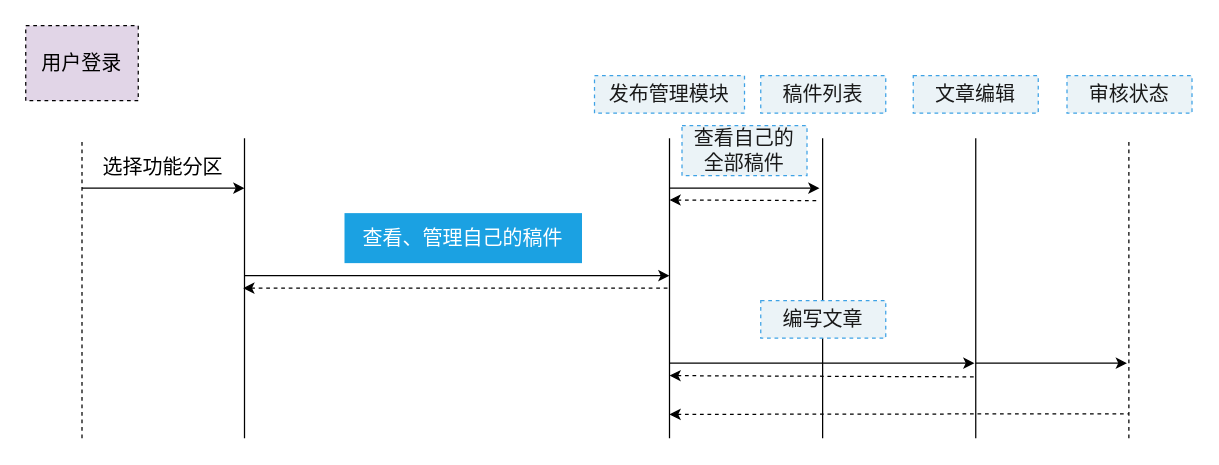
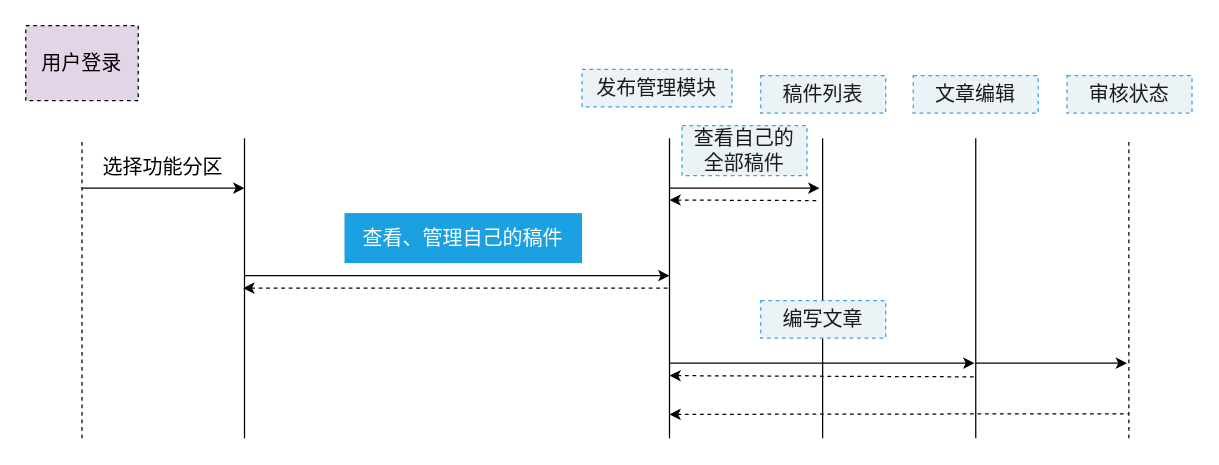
node "发布管理模块": moved (669, 94) -> (657, 88)
